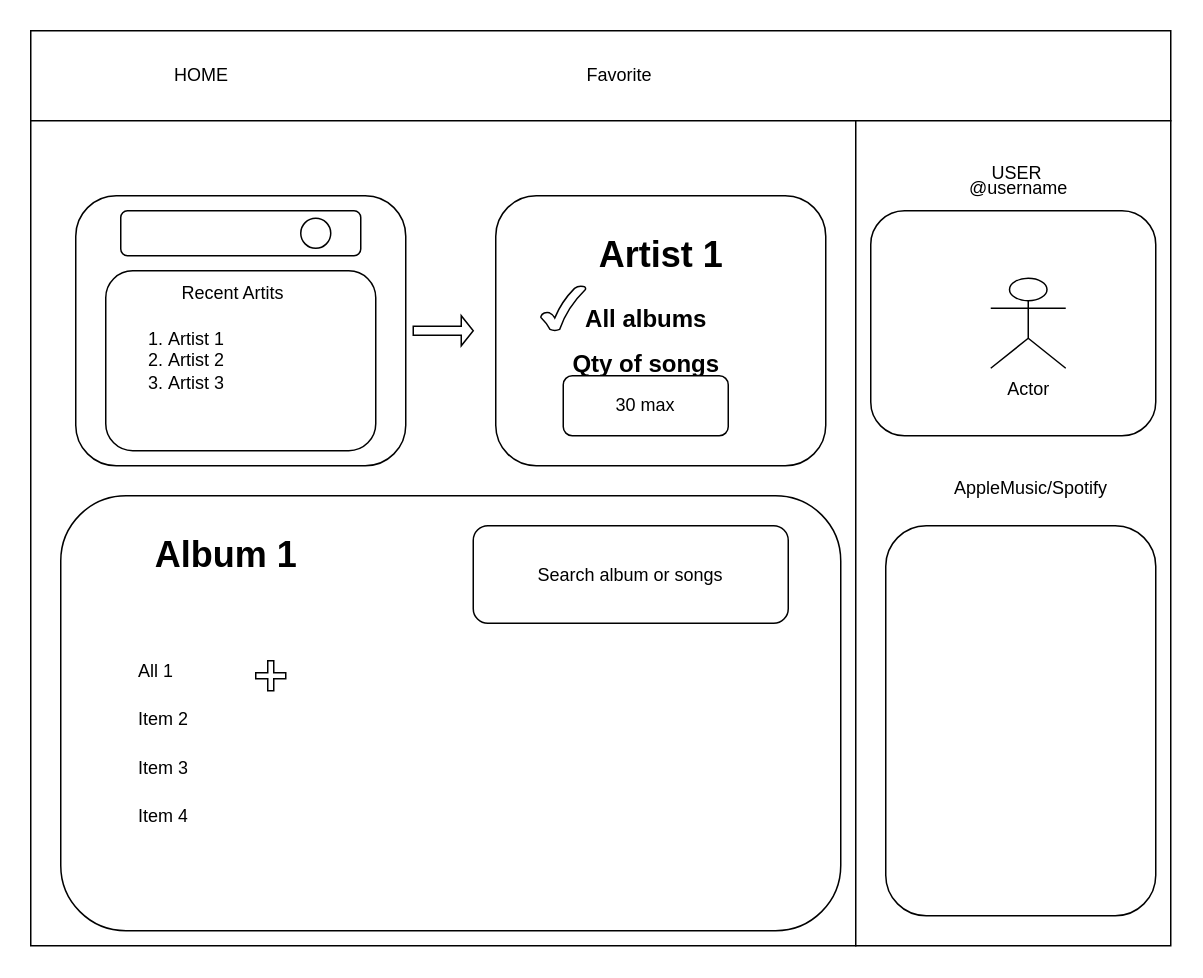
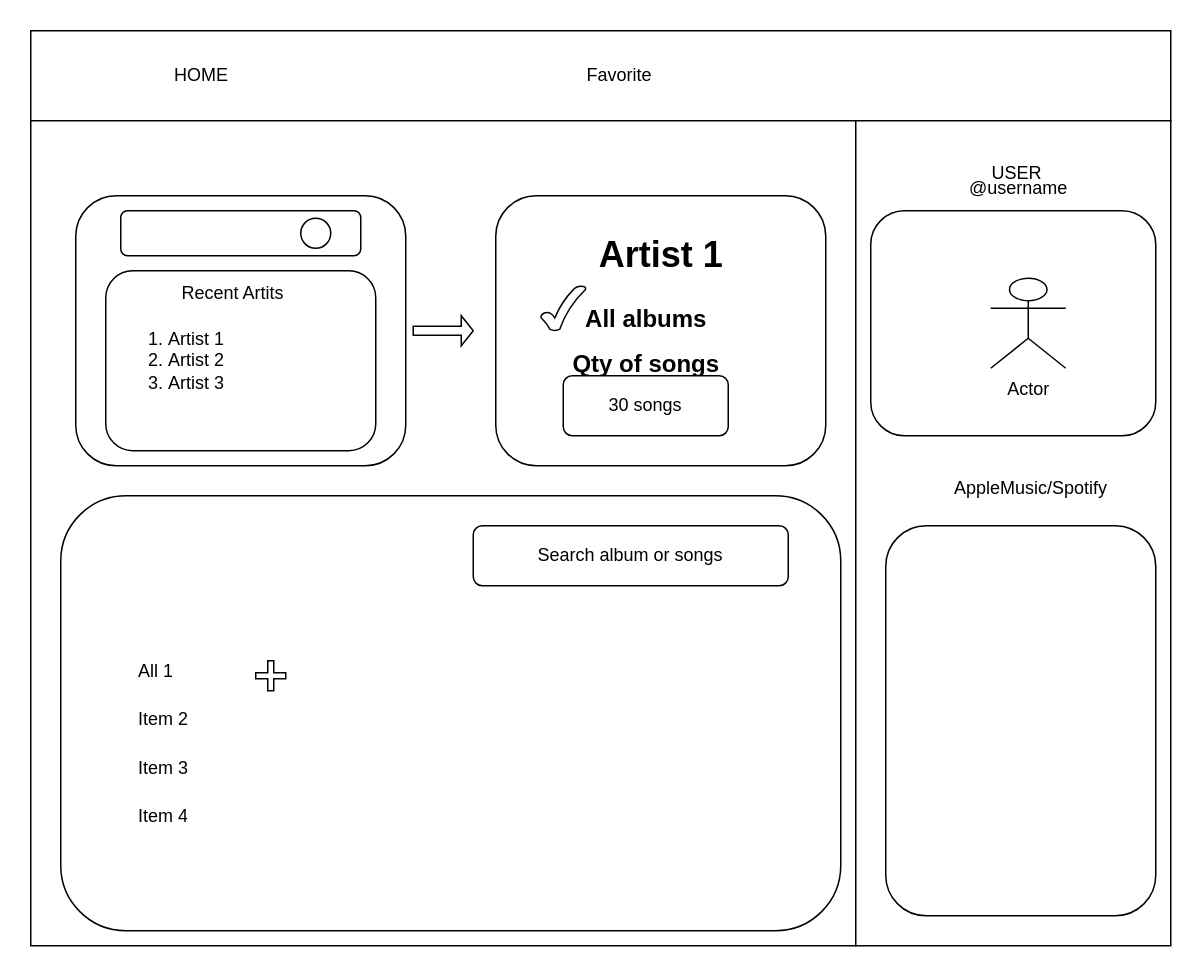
node "30 max": label "30 max" -> "30 songs"
node "Album 1": removed
node "Search album or songs": size 315x98 -> 315x60
